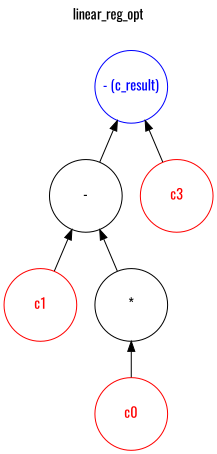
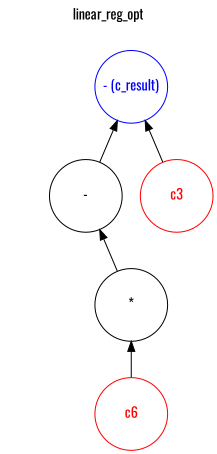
node "c1": removed
node "c0": label "c0" -> "c6"
